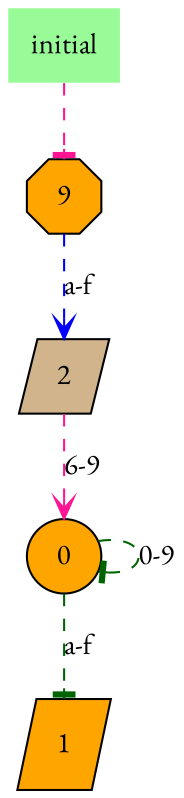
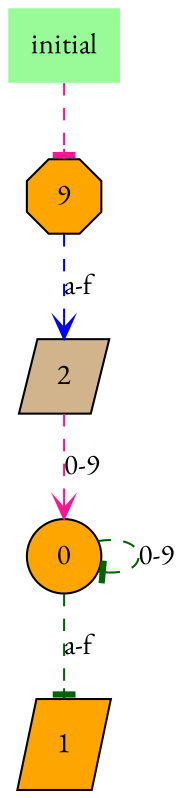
edge "2" -> "0": label "6-9" -> "0-9"
